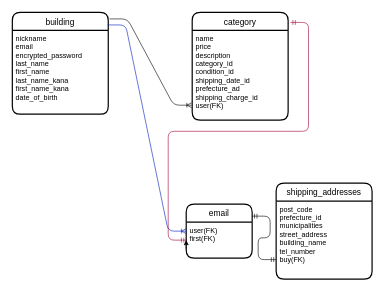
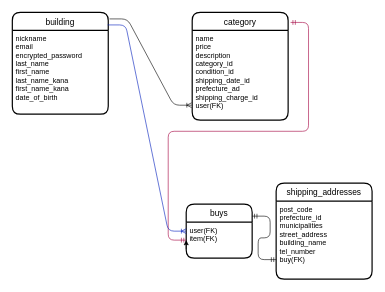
node "email": label "email" -> "buys"
node "user(FK) first(FK)": label "user(FK) first(FK)" -> "user(FK) item(FK)"
